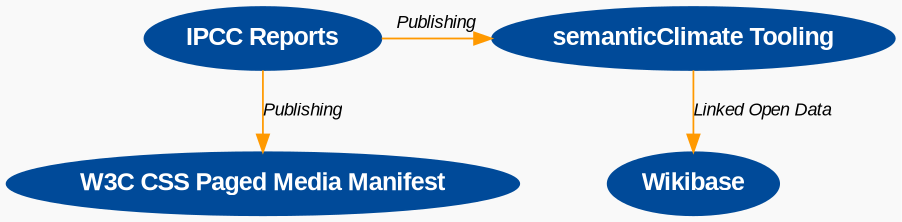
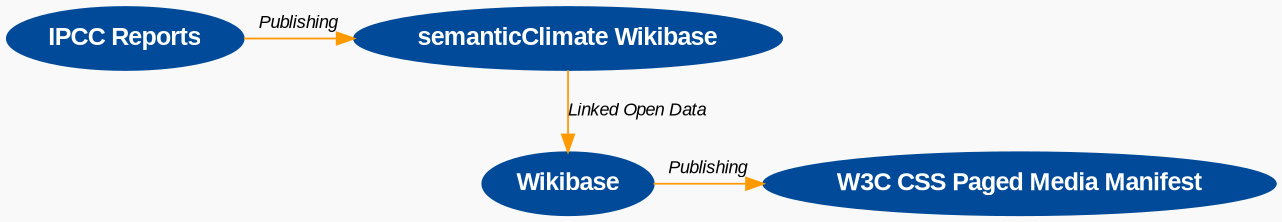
node "semanticClimate Tooling": label "semanticClimate Tooling" -> "semanticClimate Wikibase"
edge "IPCC Reports" -> "W3C CSS Paged Media Manifest": now "Wikibase" -> "W3C CSS Paged Media Manifest"
